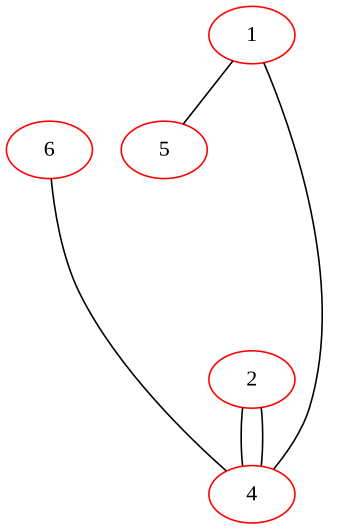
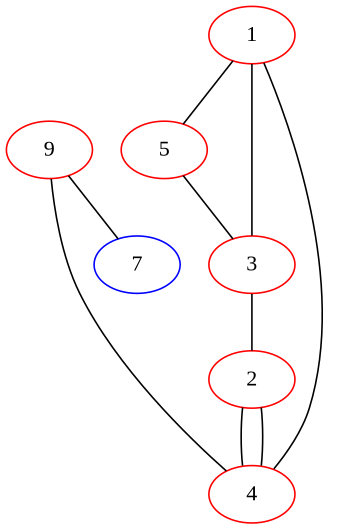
node "6": label "6" -> "9"
node "7": added
node "3": added
